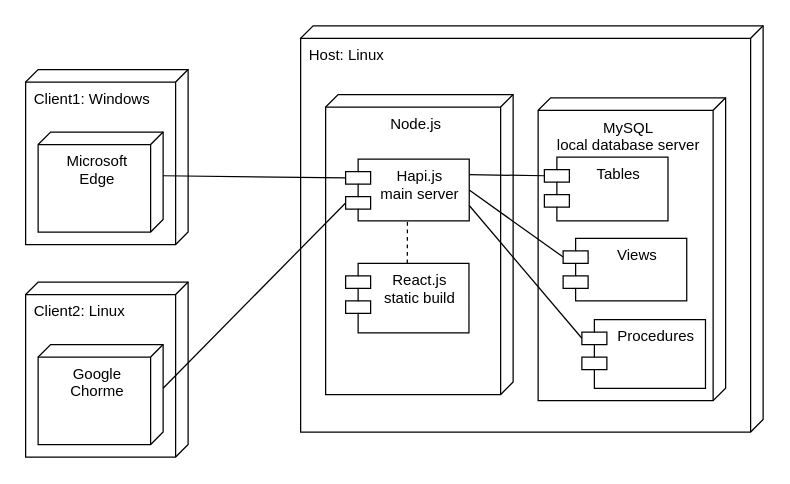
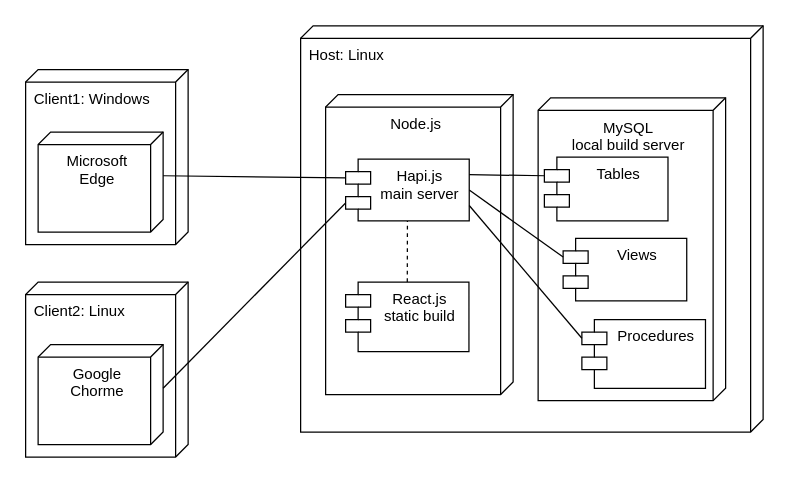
node "MySQL local database server": label "MySQL local database server" -> "MySQL local build server"
node "React.js static build": moved (407, 298) -> (407, 317)
